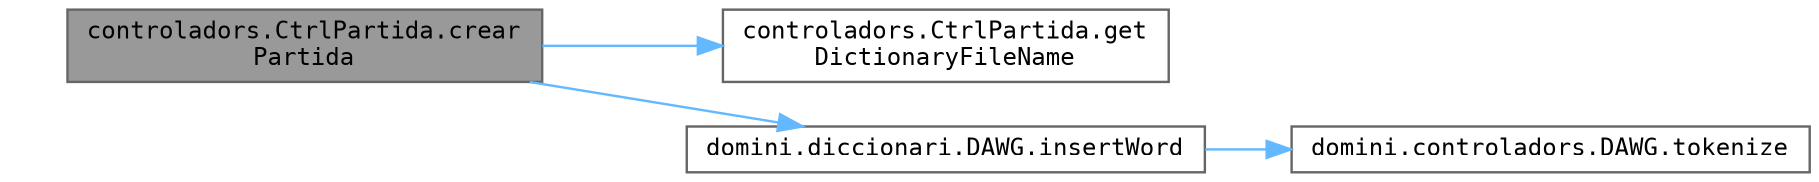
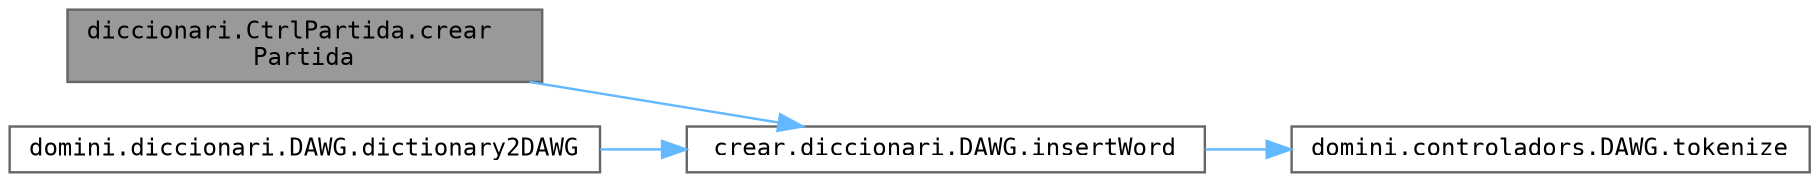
node "controladors.CtrlPartida.crear Partida": label "controladors.CtrlPartida.crear Partida" -> "diccionari.CtrlPartida.crear Partida"
node "controladors.CtrlPartida.get DictionaryFileName": removed
node "domini.diccionari.DAWG.dictionary2DAWG": added
node "domini.diccionari.DAWG.insertWord": label "domini.diccionari.DAWG.insertWord" -> "crear.diccionari.DAWG.insertWord"
